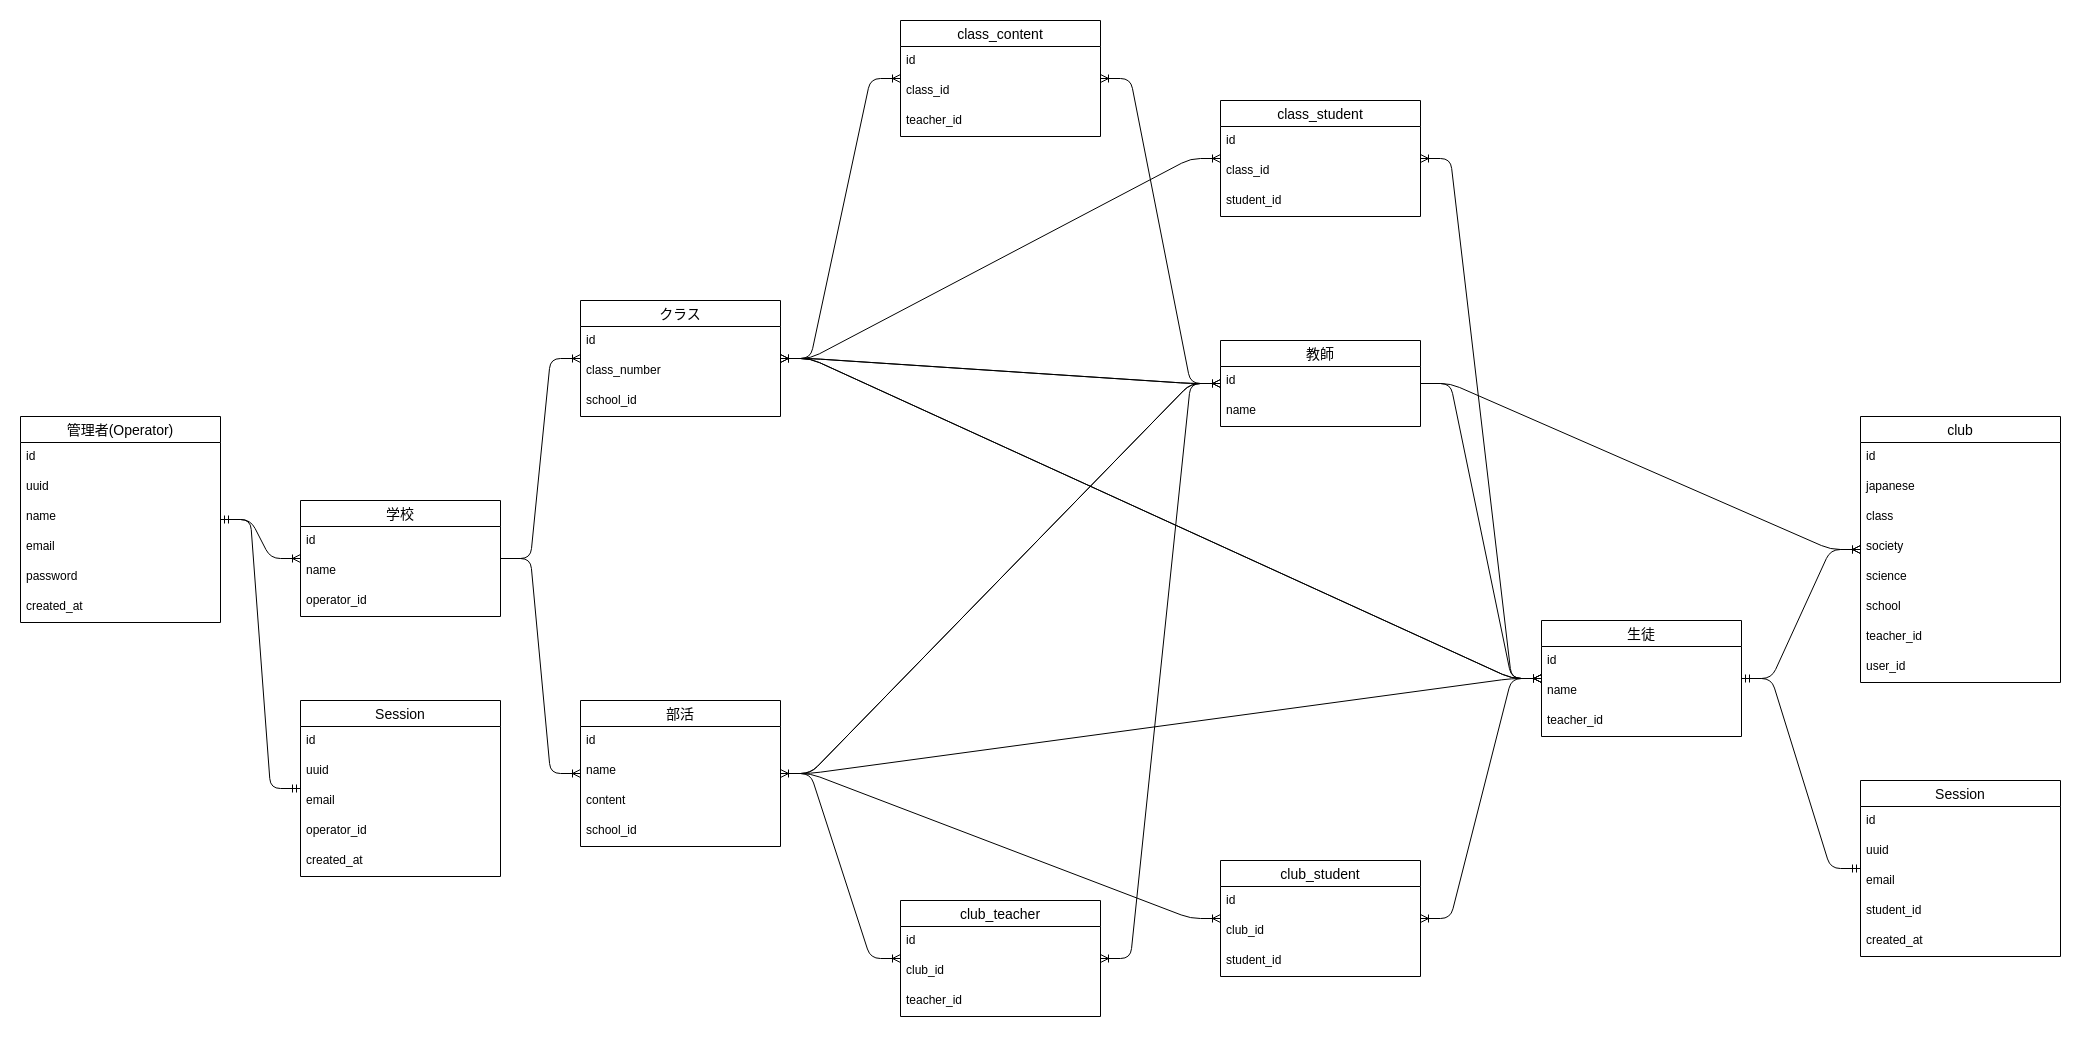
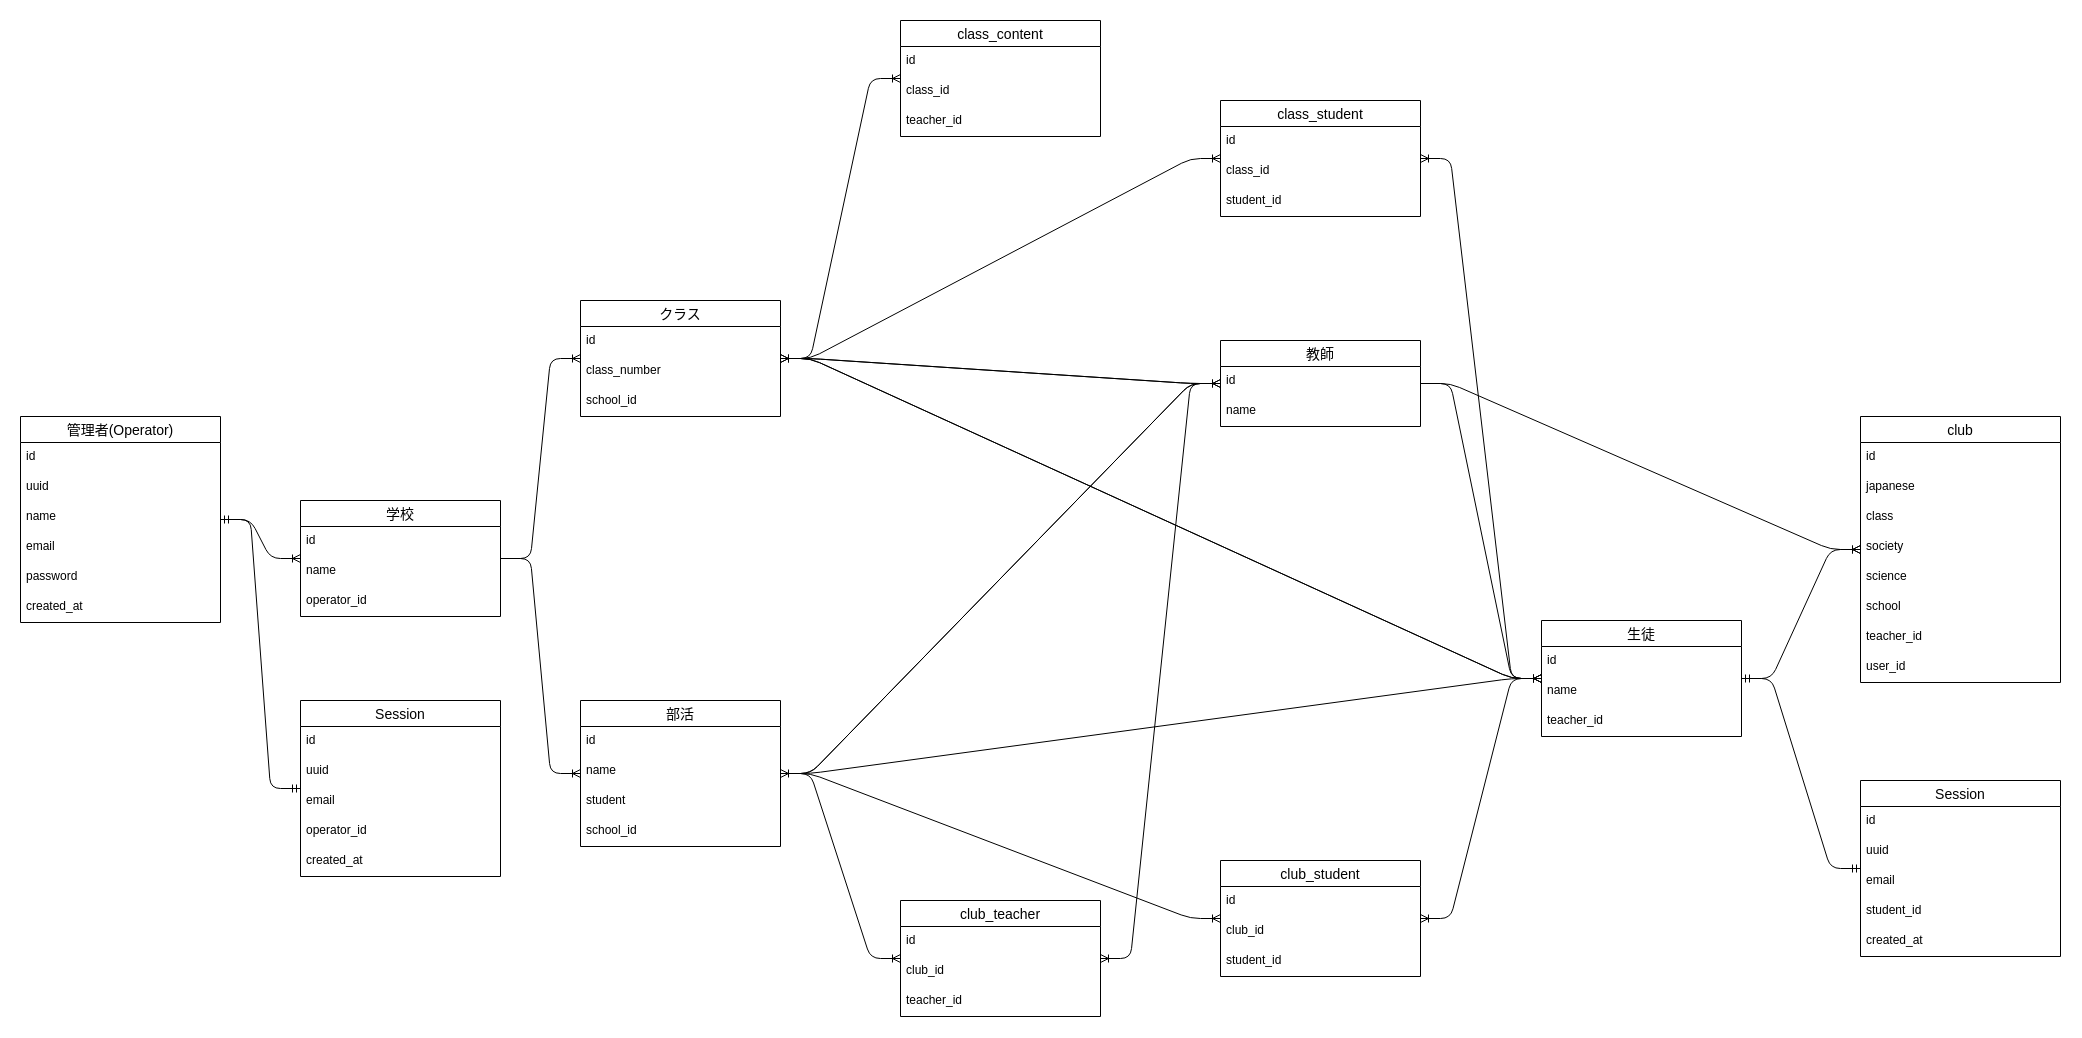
edge "教師" -> "class_content": removed
node "content": label "content" -> "student"
